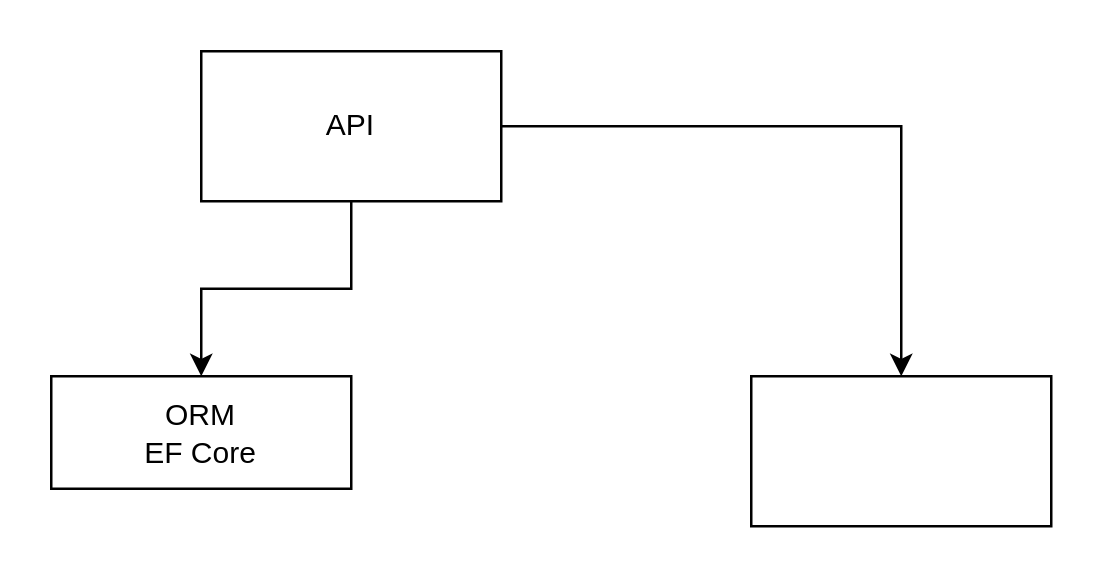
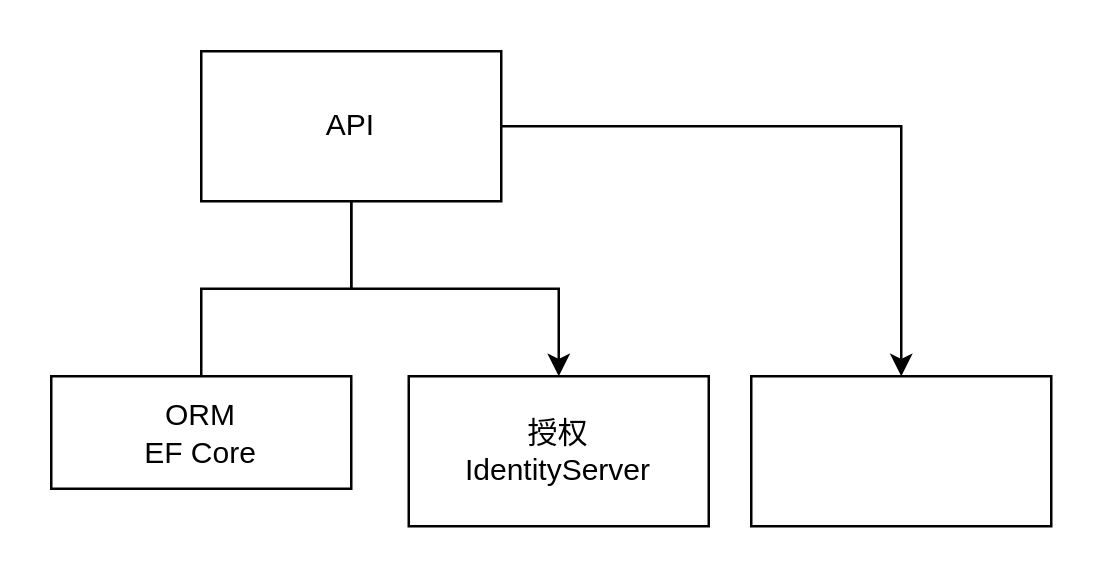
edge "API" -> "授权 IdentityServer": added
edge "API" -> "ORM EF Core": arrowhead classic -> none
node "授权 IdentityServer": added
